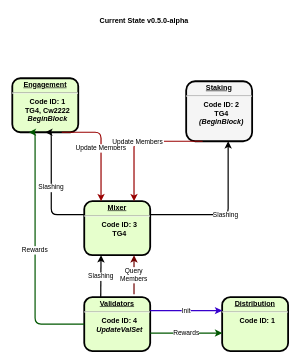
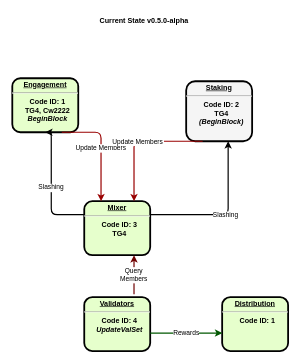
edge "Validators Code ID: 4 UpdateValSet" -> "Engagement Code ID: 1 TG4, Cw2222 BeginBlock": removed, label "Rewards"
edge "Validators Code ID: 4 UpdateValSet" -> "Mixer Code ID: 3 TG4": removed, label "Slashing"
edge "Validators Code ID: 4 UpdateValSet" -> "Distribution Code ID: 1": removed, label "Init"
